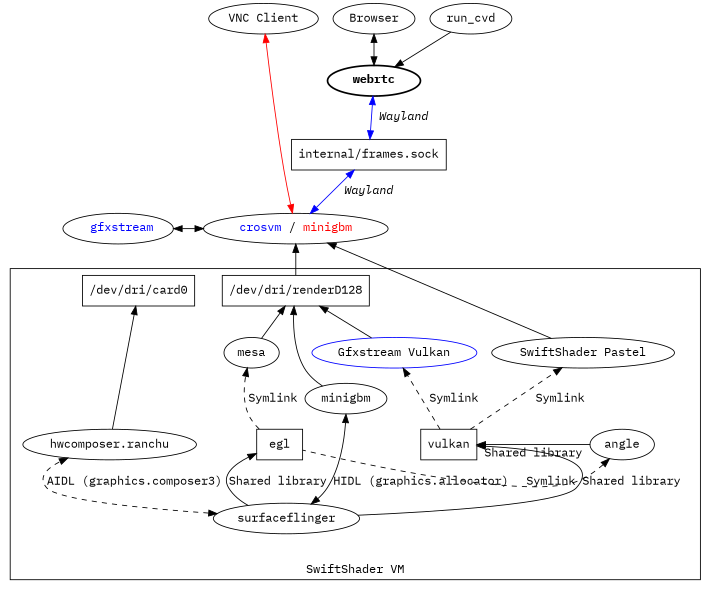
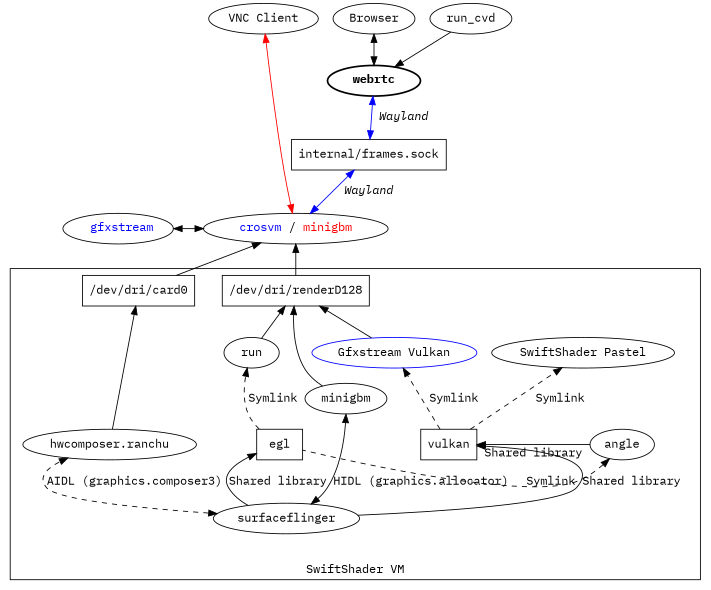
edge "SwiftShader Pastel" -> "crosvm": now "/dev/dri/card0" -> "crosvm"
node "mesa": label "mesa" -> "run"
